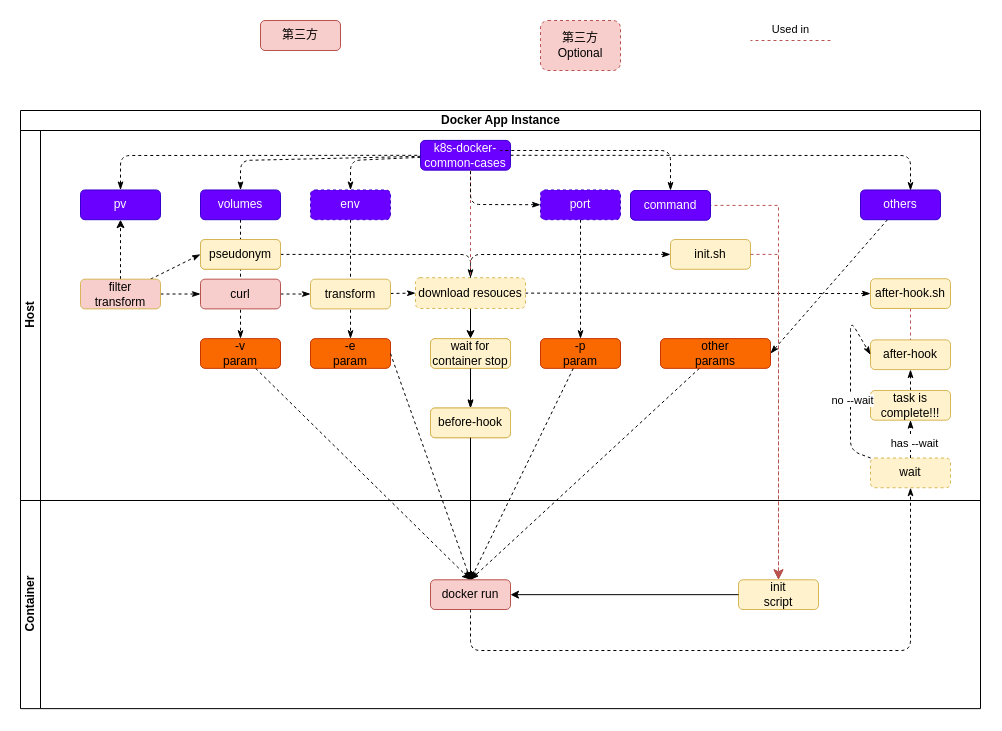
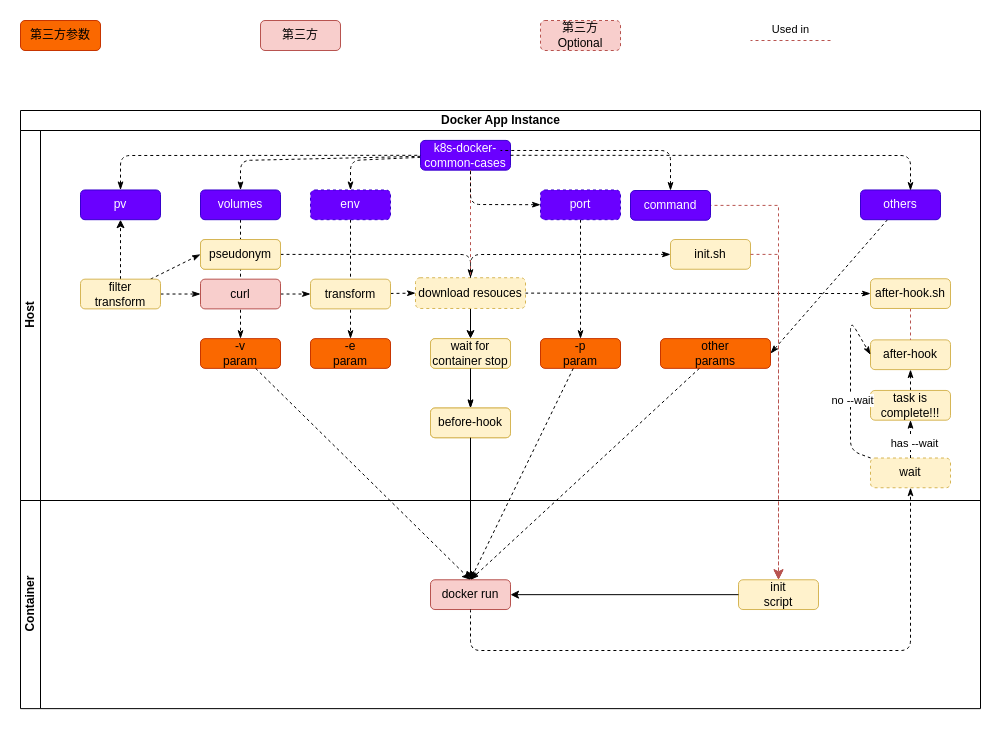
node "第三方参数": added
node "第三方 Optional": size 80x50 -> 80x30
node "filter transform": fillcolor #f8cecc -> #fff2cc
edge "-e param" -> "docker run": removed
